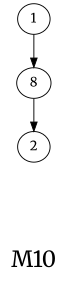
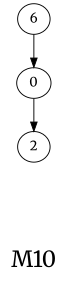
node "1": label "1" -> "6"
node "8": label "8" -> "0"
